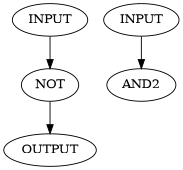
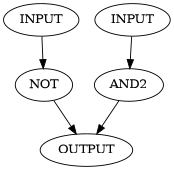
edge "AND2" -> "OUTPUT": added
